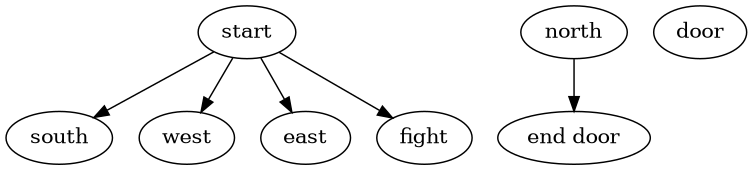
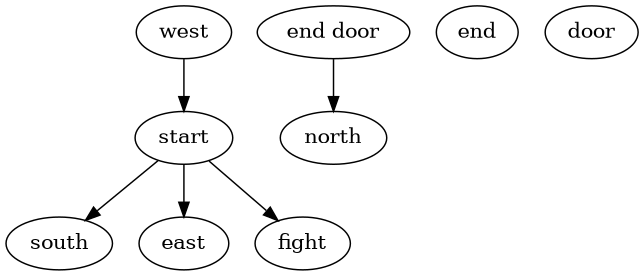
node "end": added
edge "north" -> "end door": reversed
edge "start" -> "west": reversed
